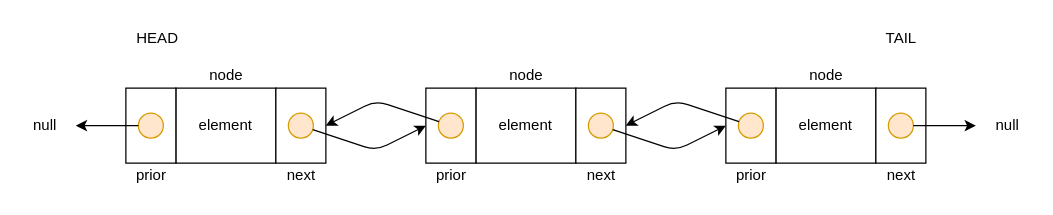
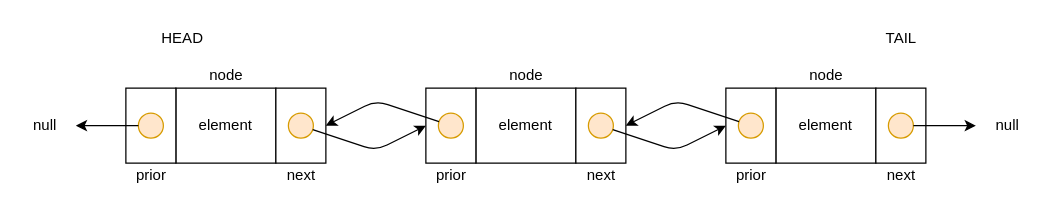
node "HEAD": moved (157, 38) -> (182, 38)
